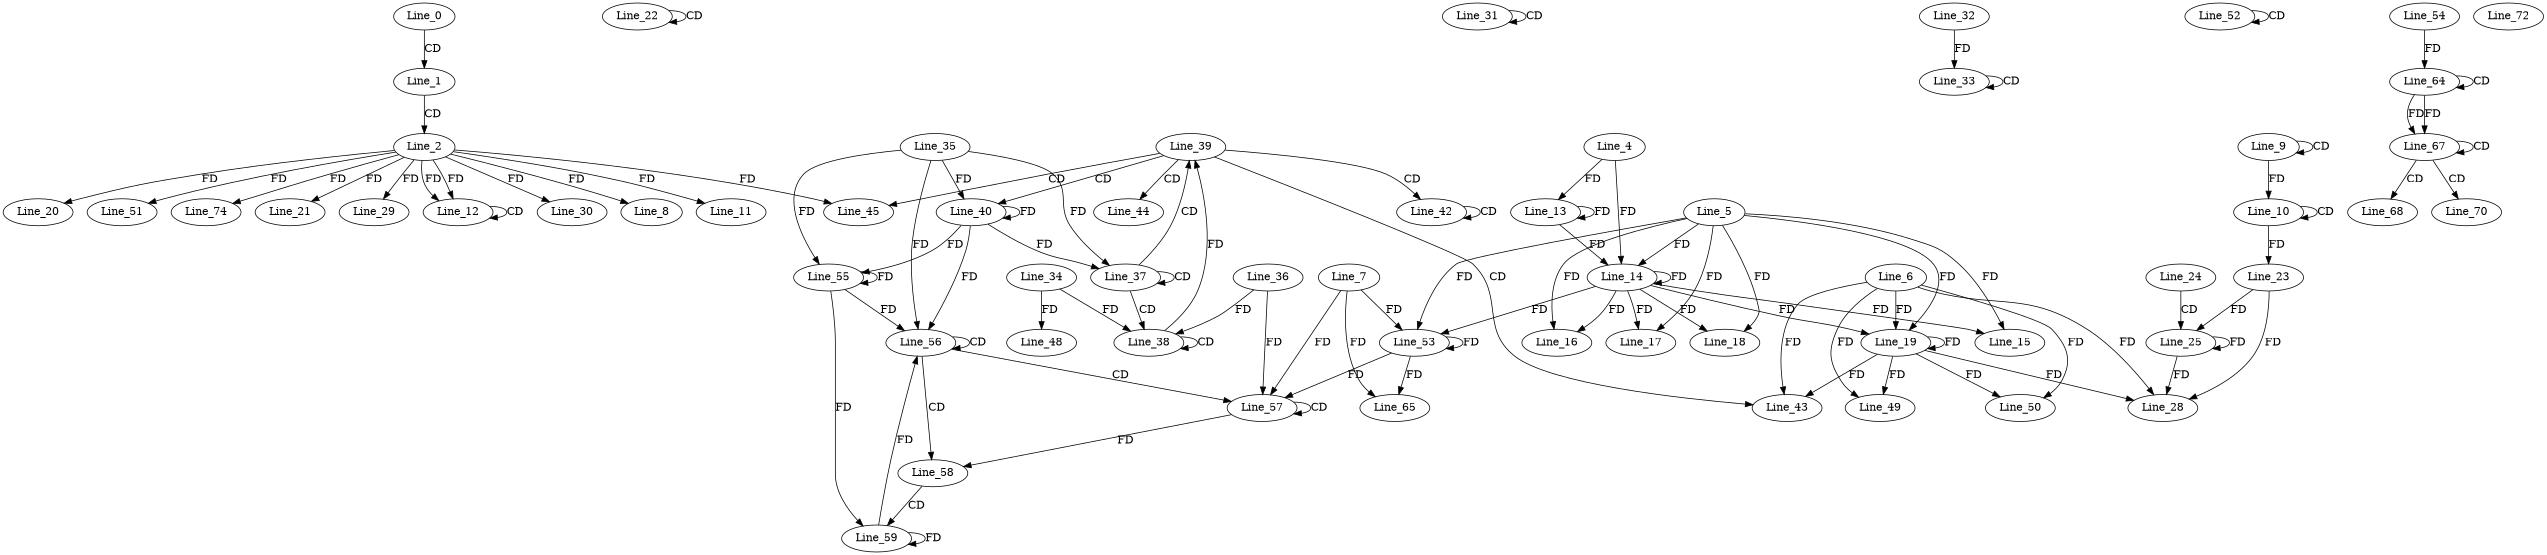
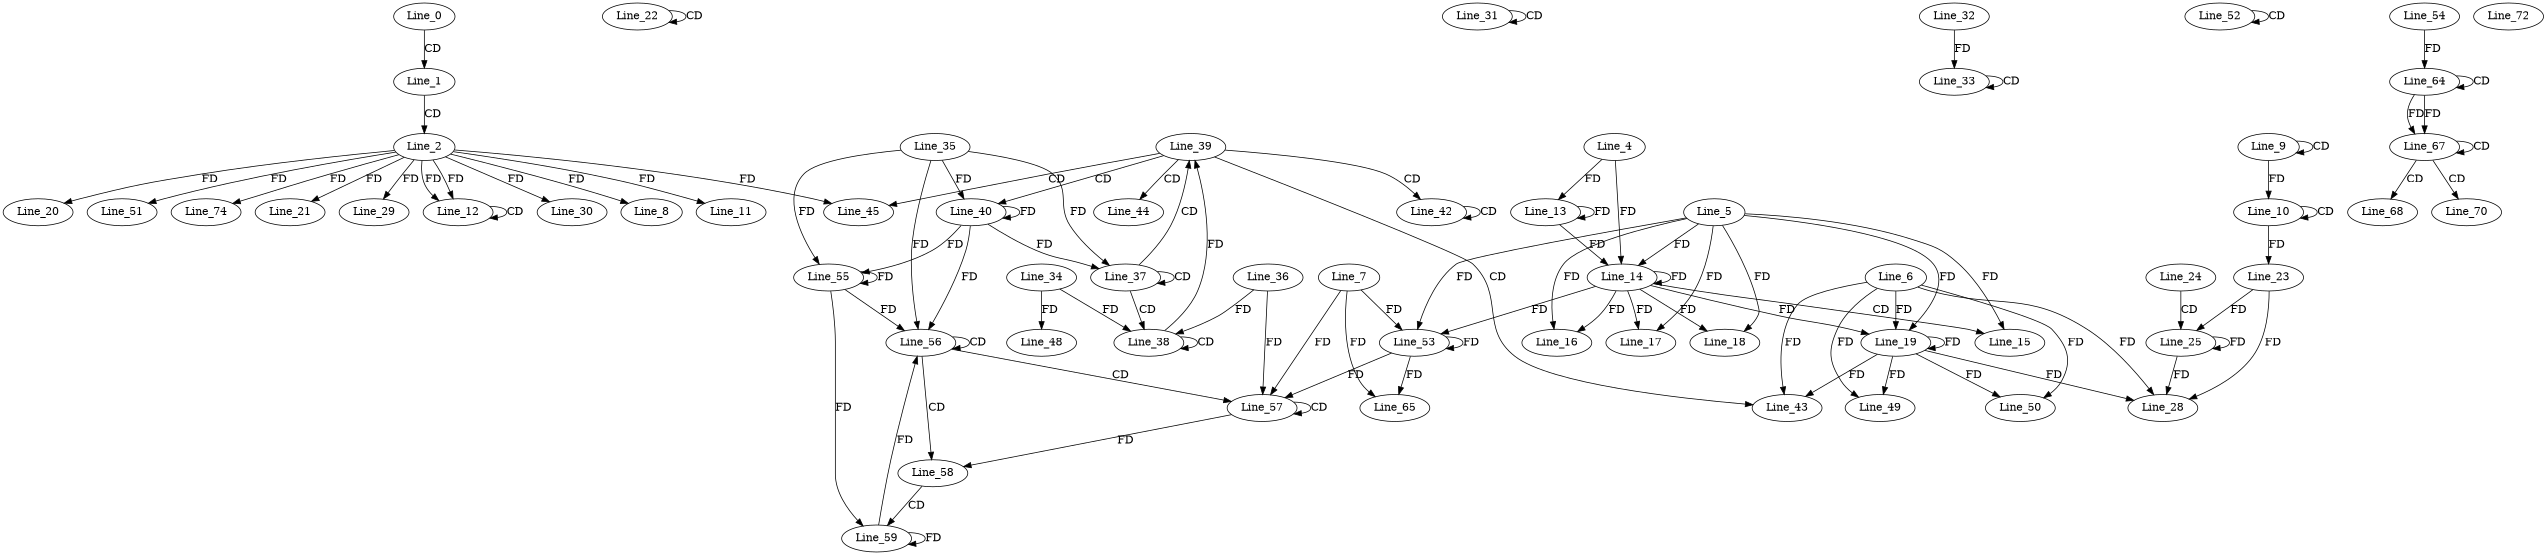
edge "Line_14" -> "Line_15": label "FD" -> "CD"
